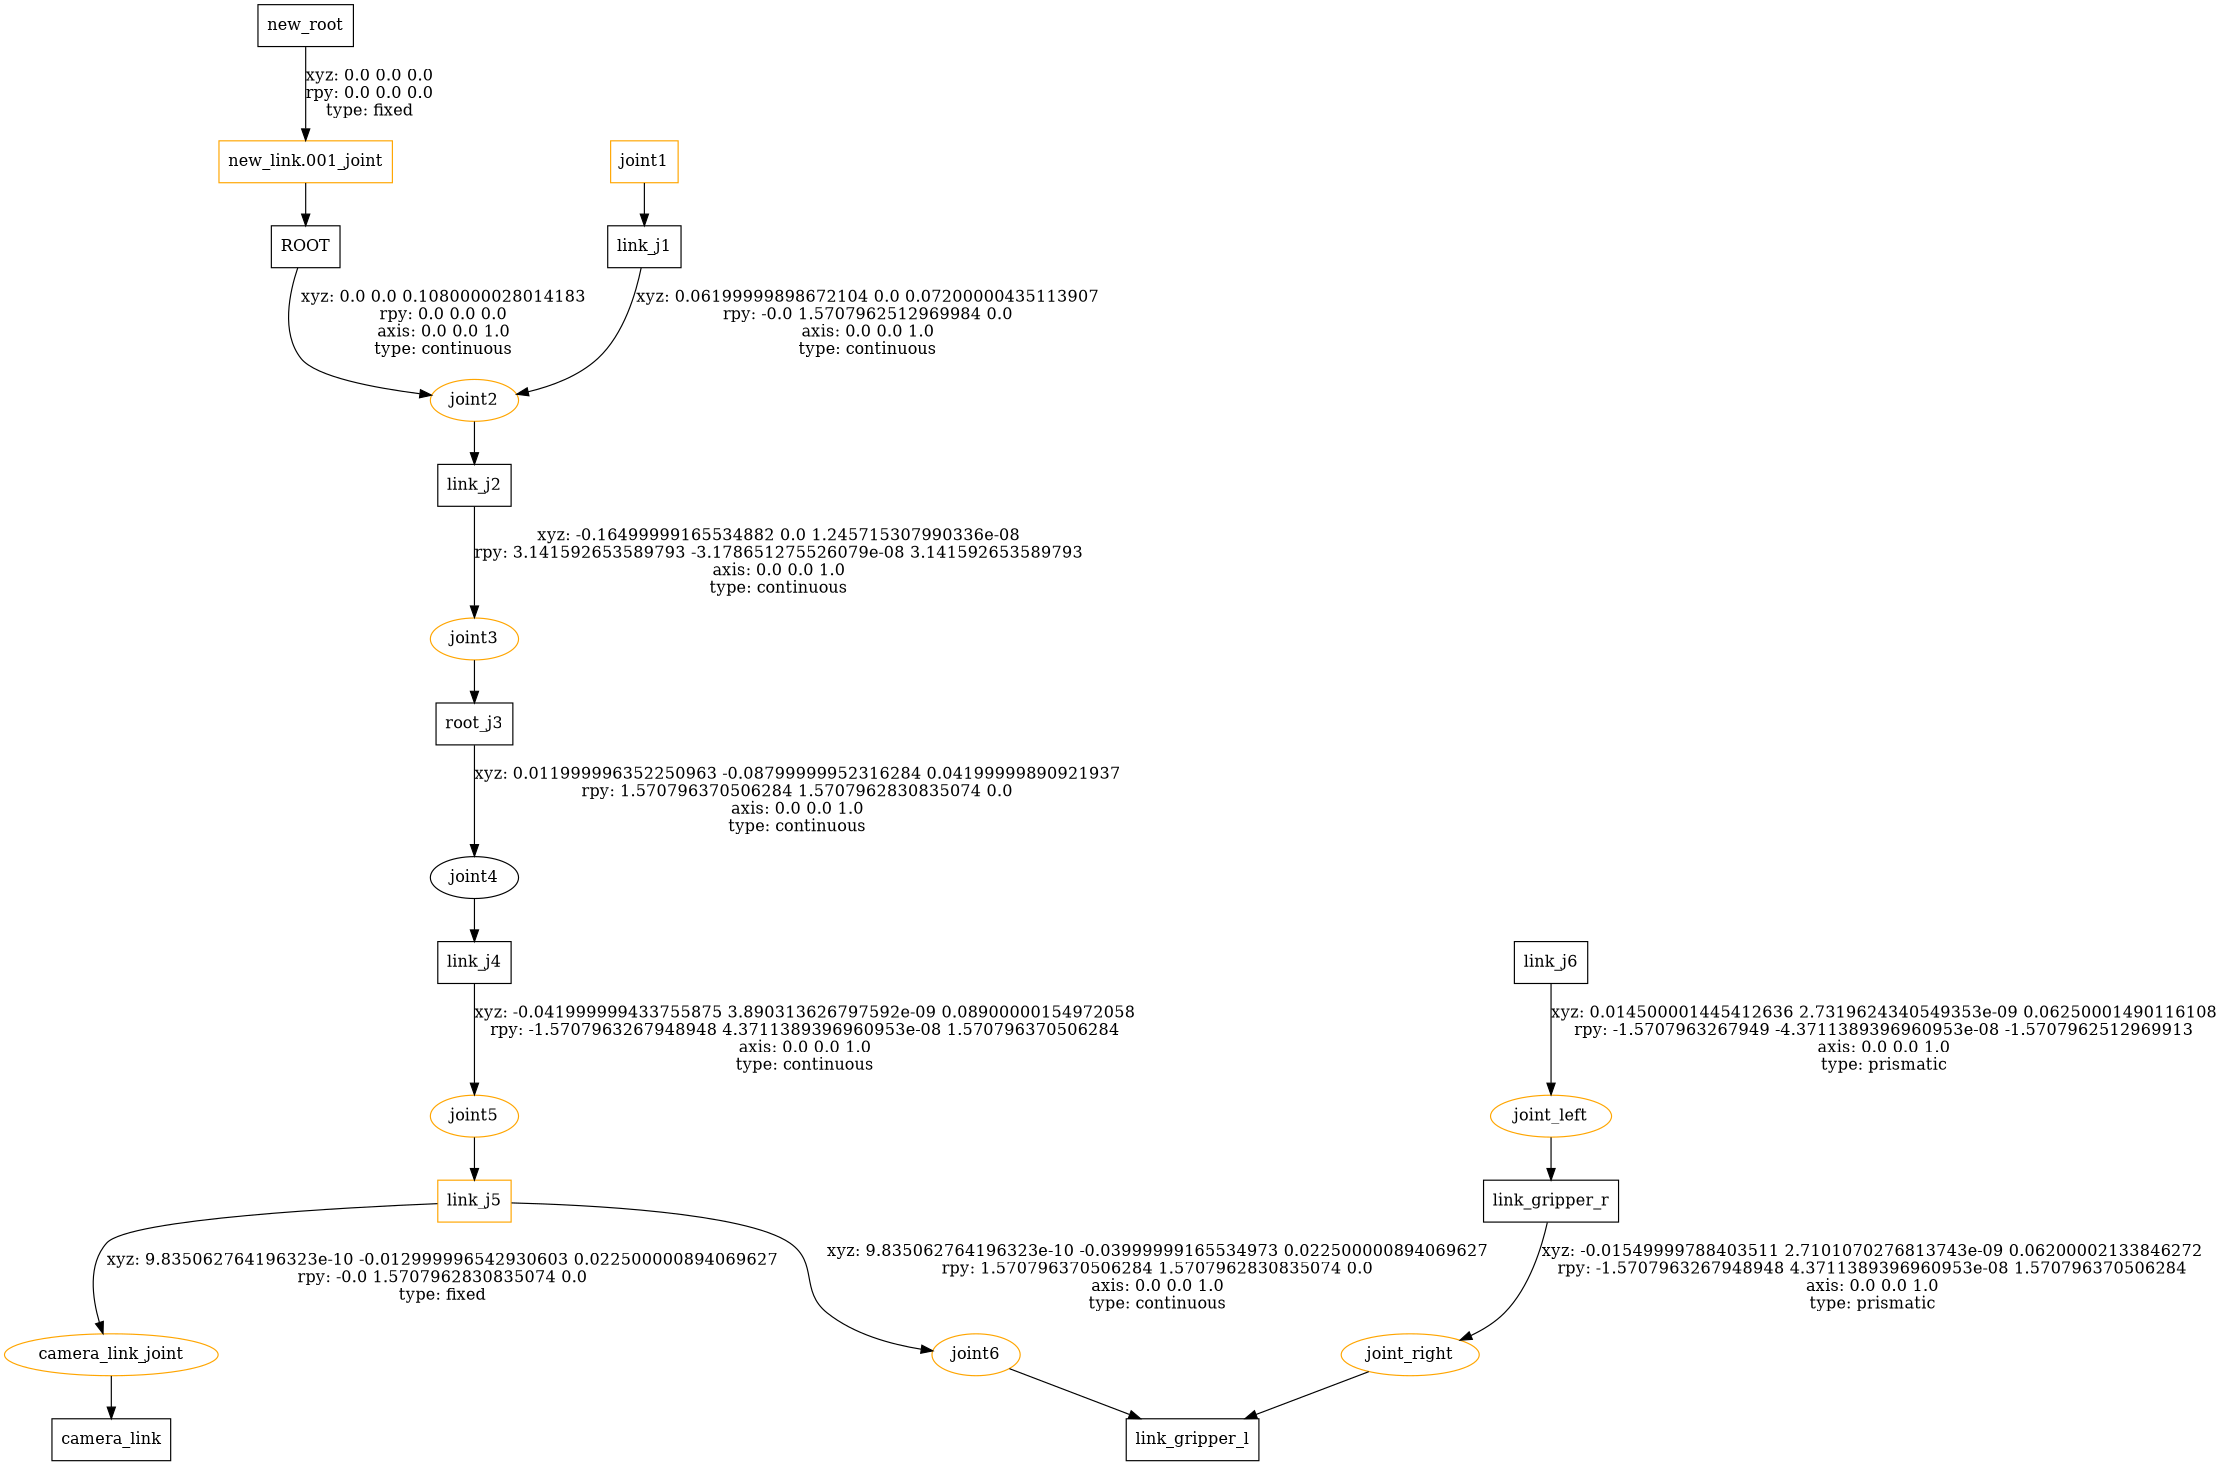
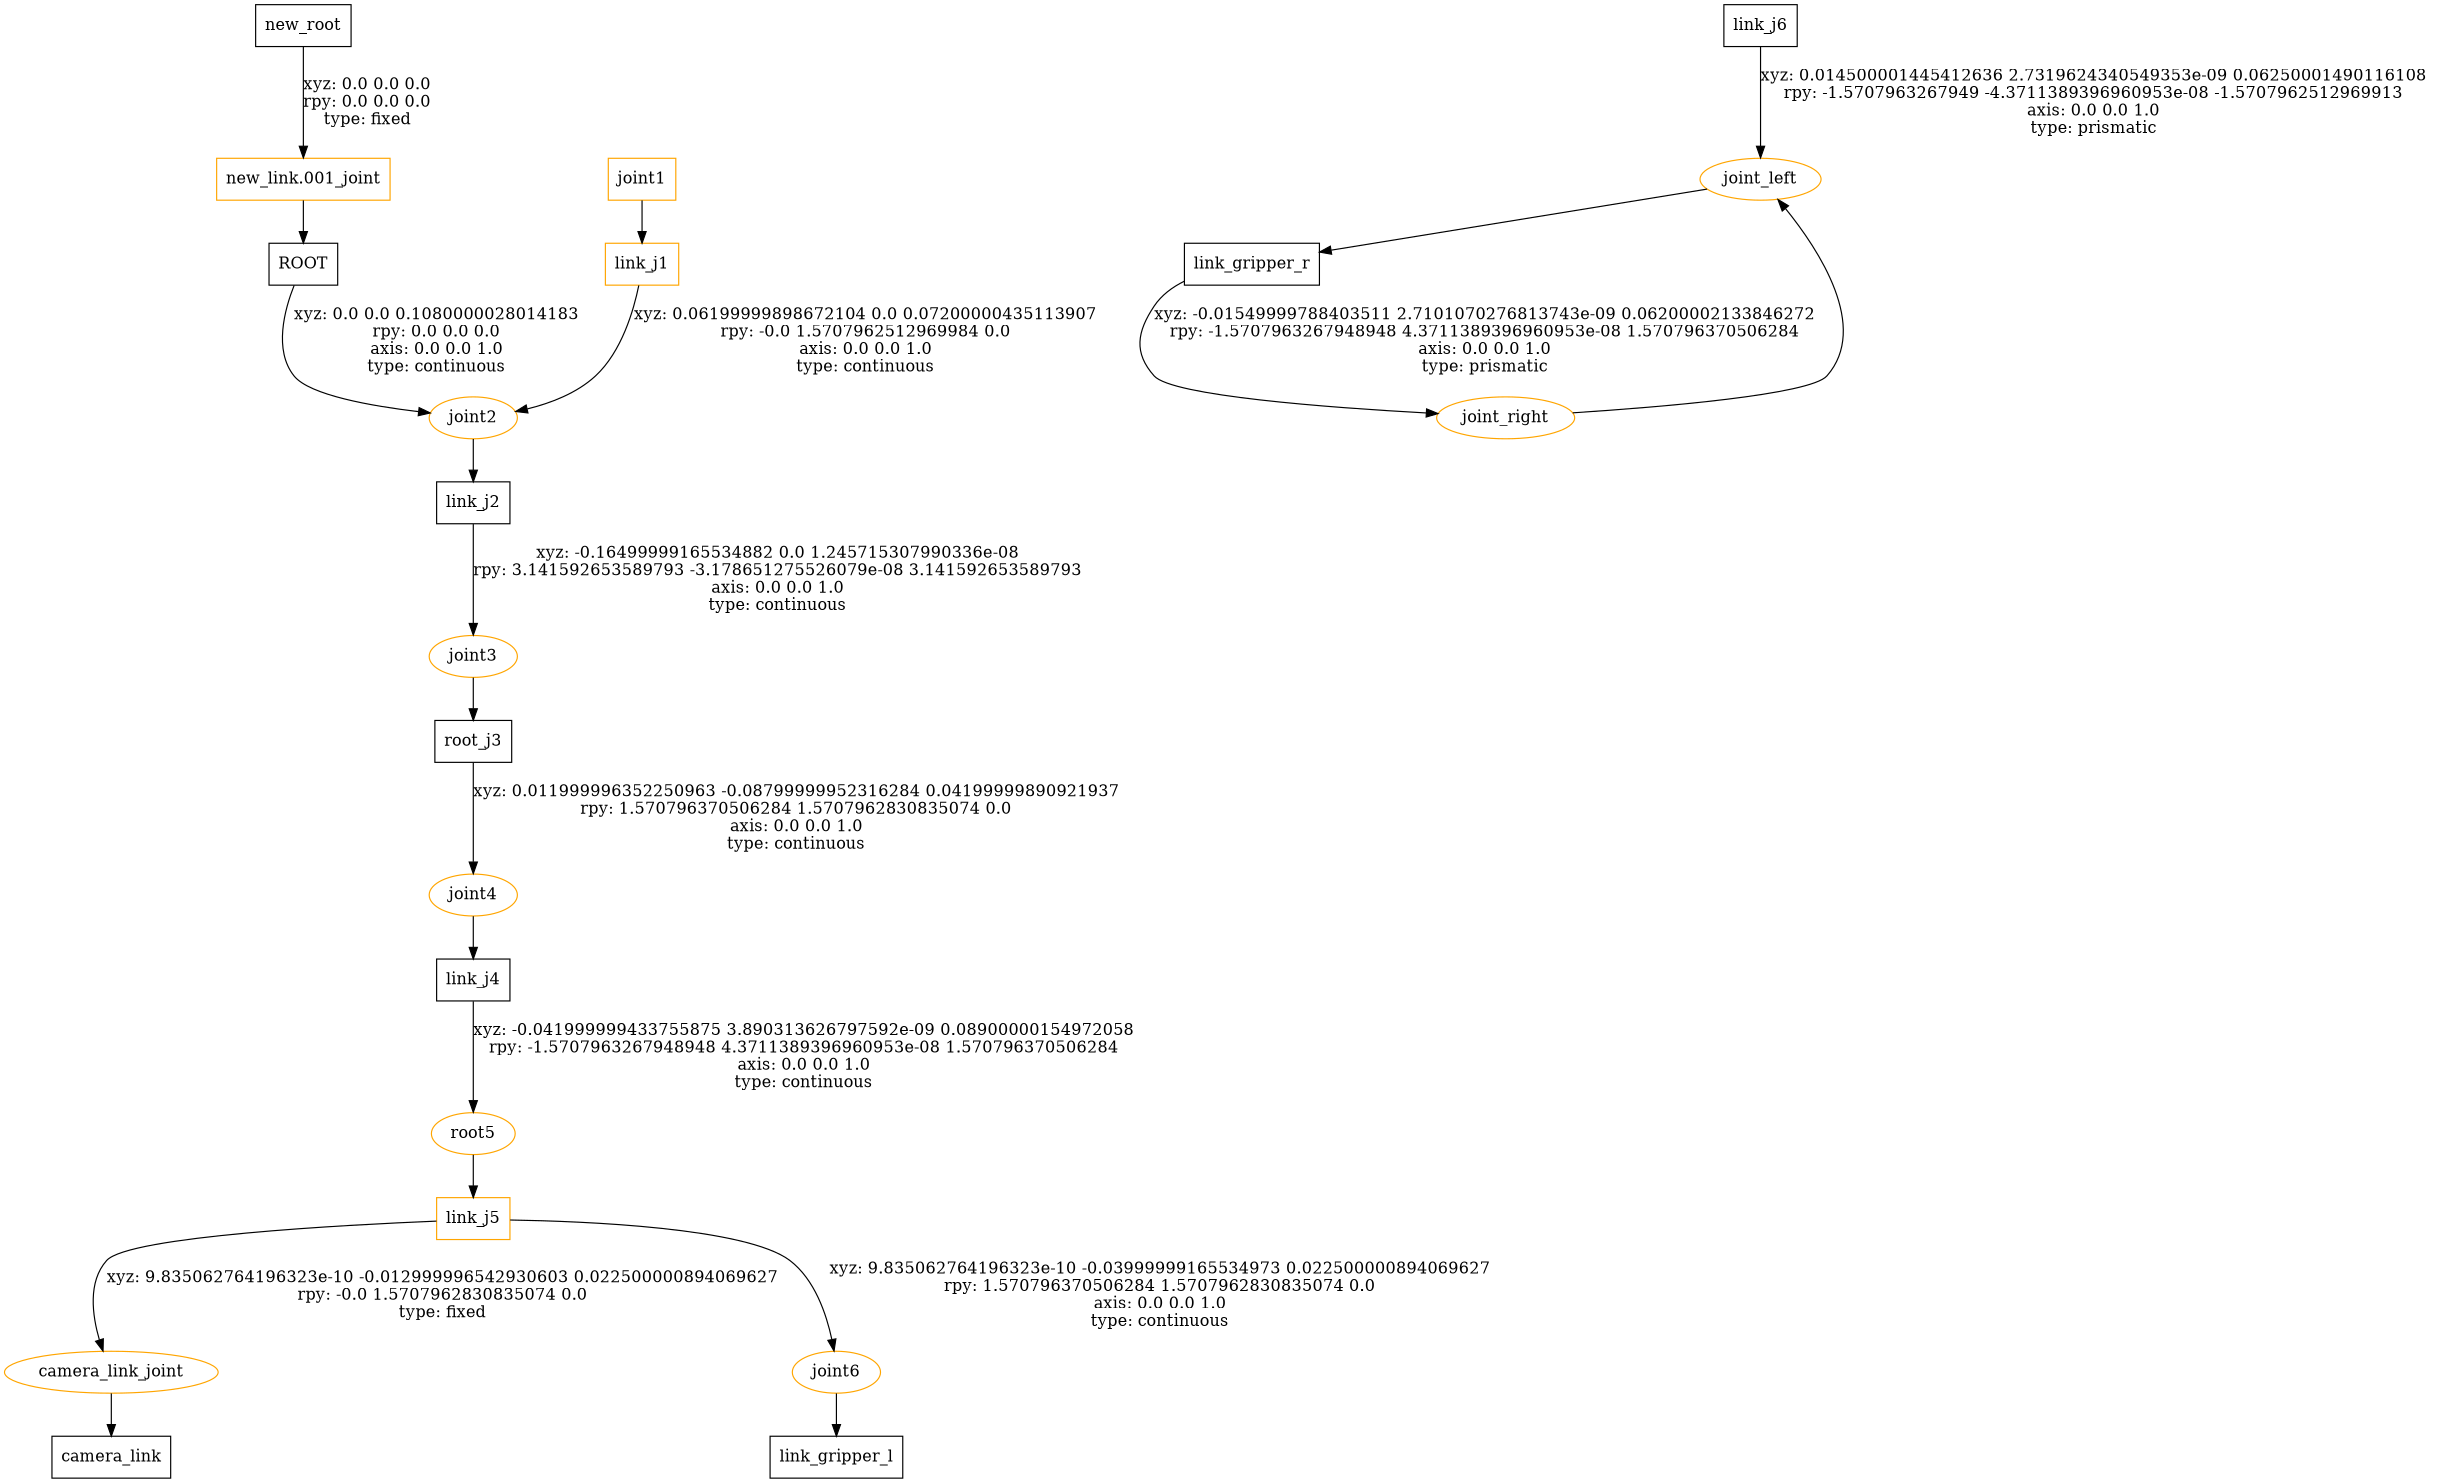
node "link_j1": color black -> orange
node "joint4": color black -> orange
node "joint5": label "joint5" -> "root5"
edge "joint_right" -> "link_gripper_l": now "joint_right" -> "joint_left"
